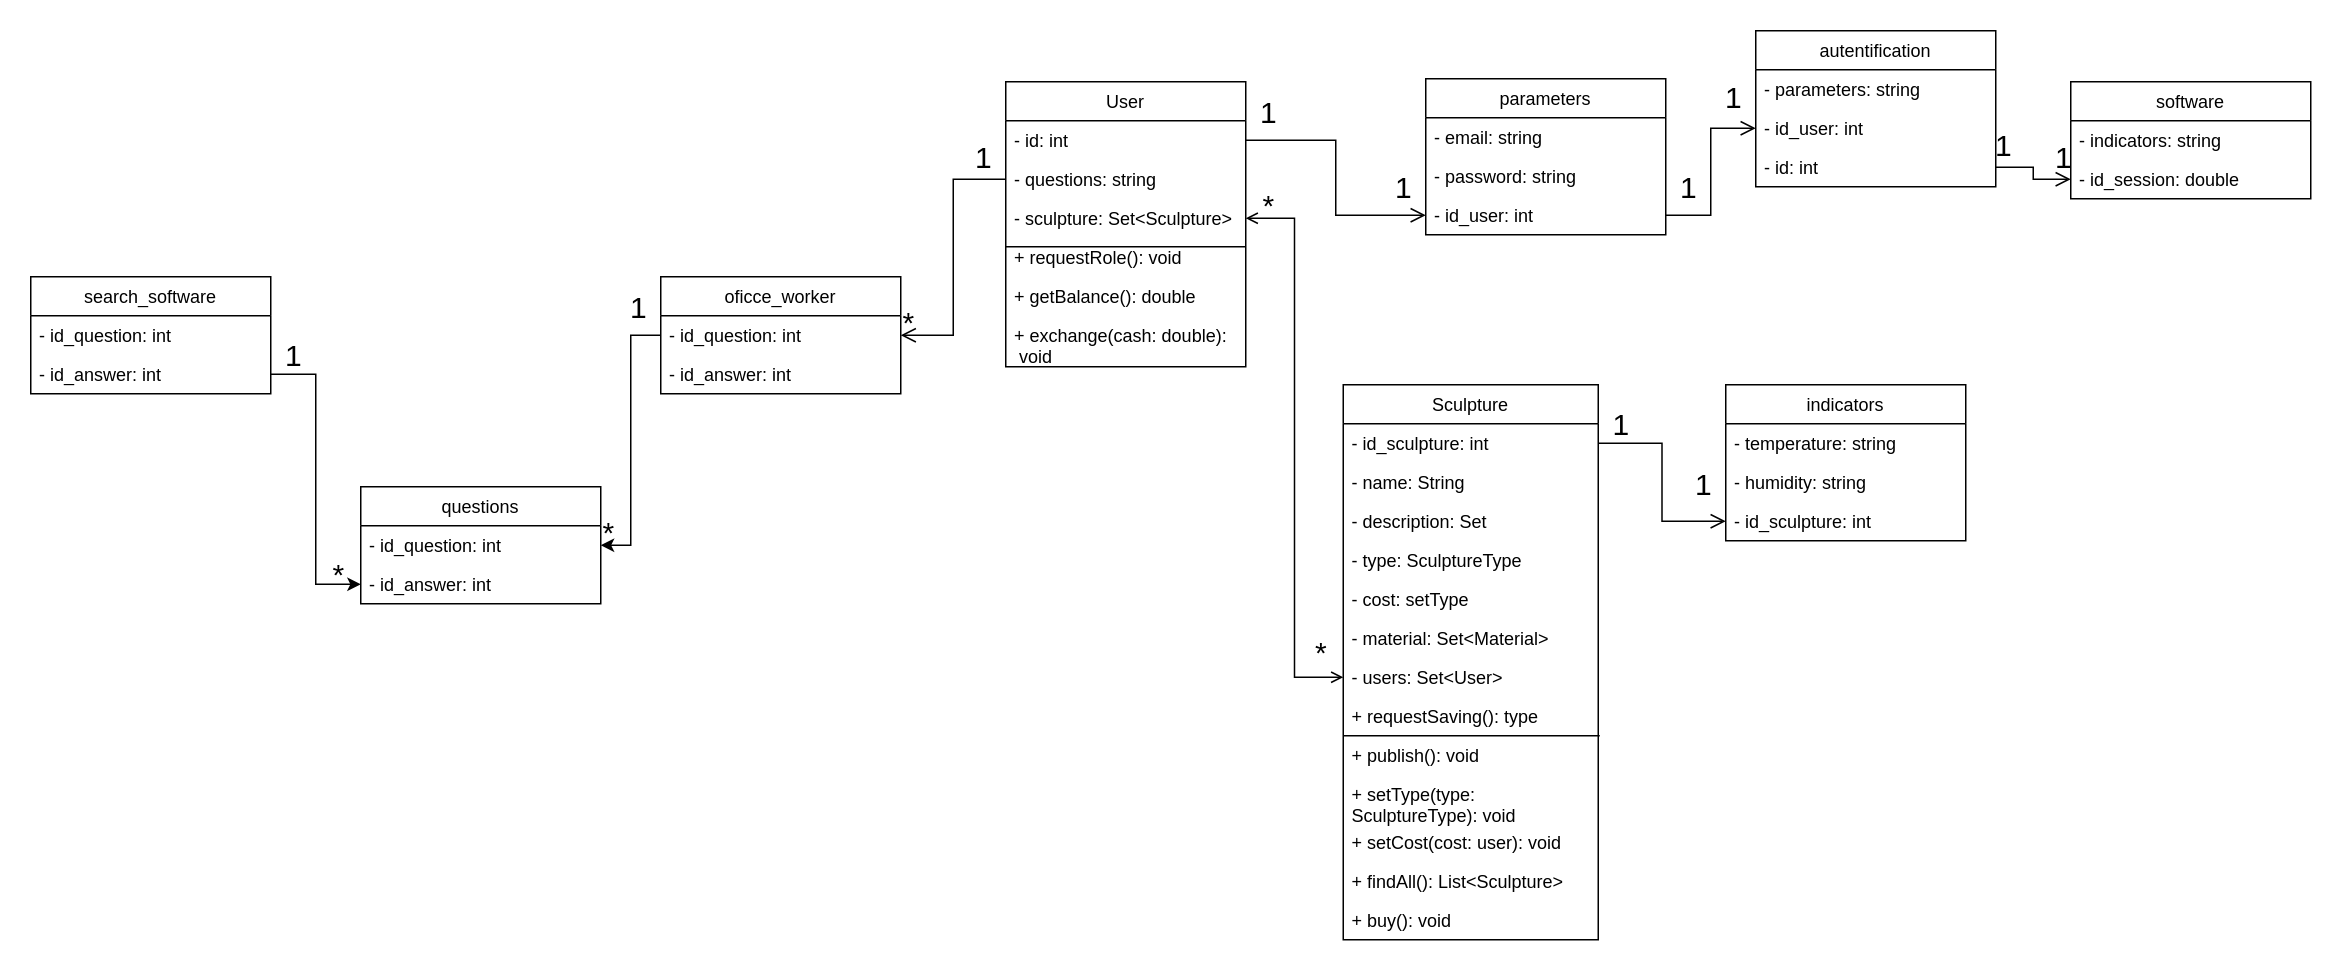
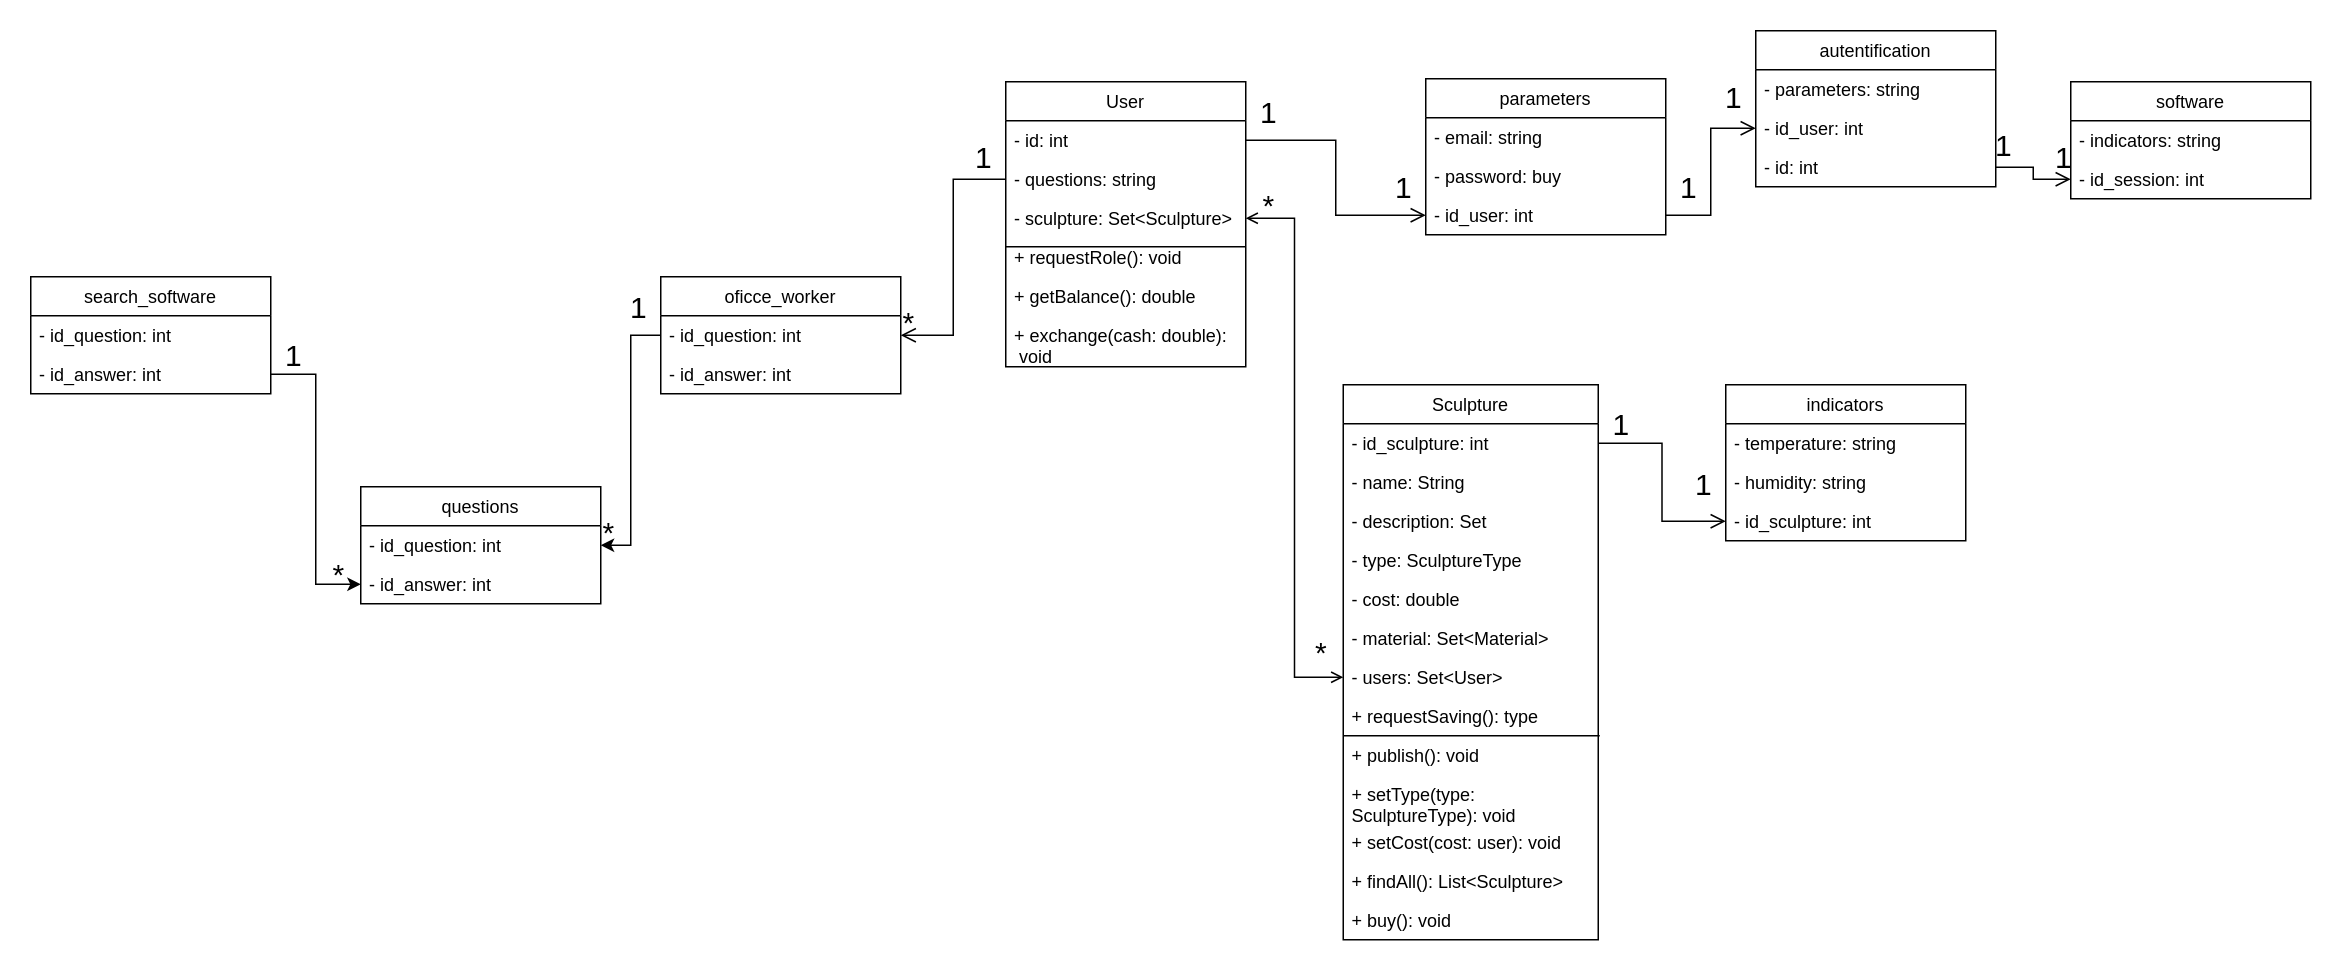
node "- password: string": label "- password: string" -> "- password: buy"
node "- id_session: double": label "- id_session: double" -> "- id_session: int"
node "- cost: setType": label "- cost: setType" -> "- cost: double"
